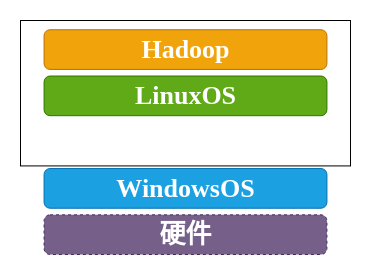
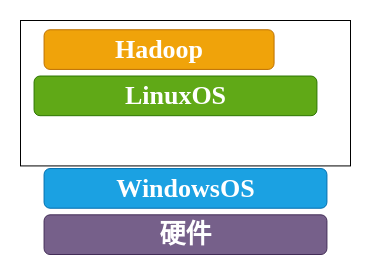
node "Hadoop": size 283x40 -> 230x40
node "LinuxOS": moved (185, 96) -> (175, 96)
node "硬件": style dashed -> solid
